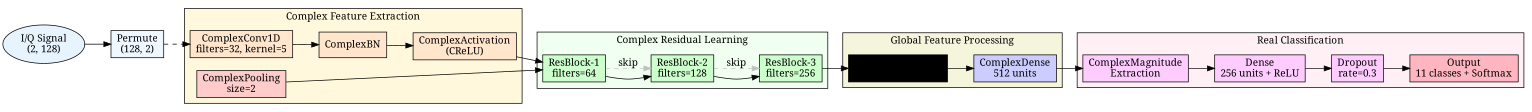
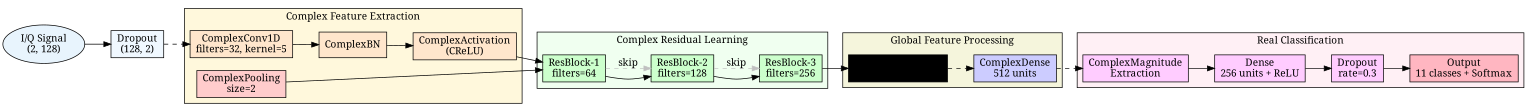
node "Permute (128, 2)": label "Permute (128, 2)" -> "Dropout (128, 2)"
edge "ComplexGlobal AveragePooling1D" -> "ComplexDense 512 units": style solid -> dashed
edge "ComplexDense 512 units" -> "ComplexMagnitude Extraction": style solid -> dashed
